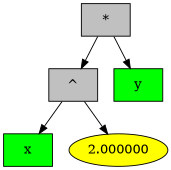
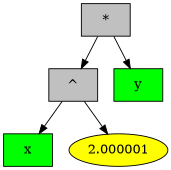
node "2.000000": label "2.000000" -> "2.000001"
